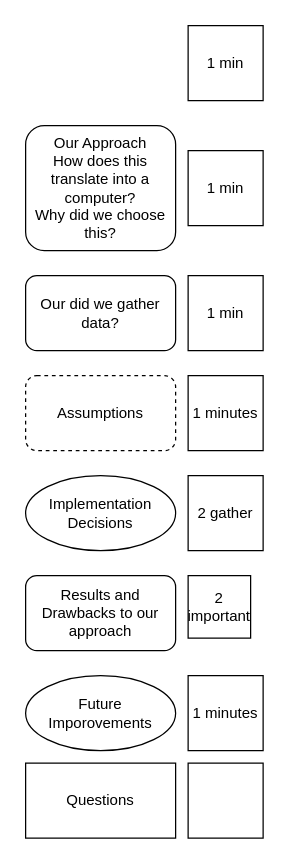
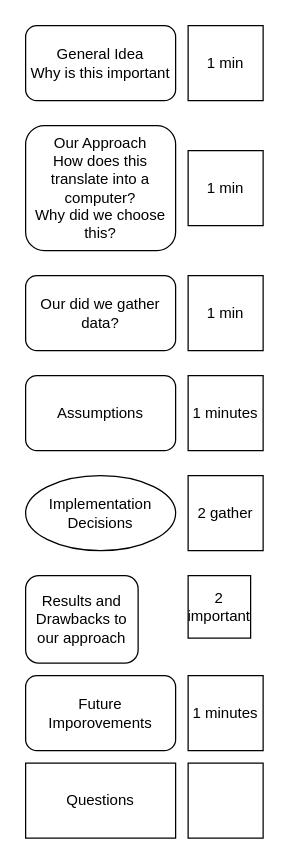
node "General Idea Why is this important": added
node "Assumptions": style dashed -> solid
node "Results and Drawbacks to our approach": size 150x75 -> 113x88
node "Future Imporovements": shape ellipse -> rounded rectangle
